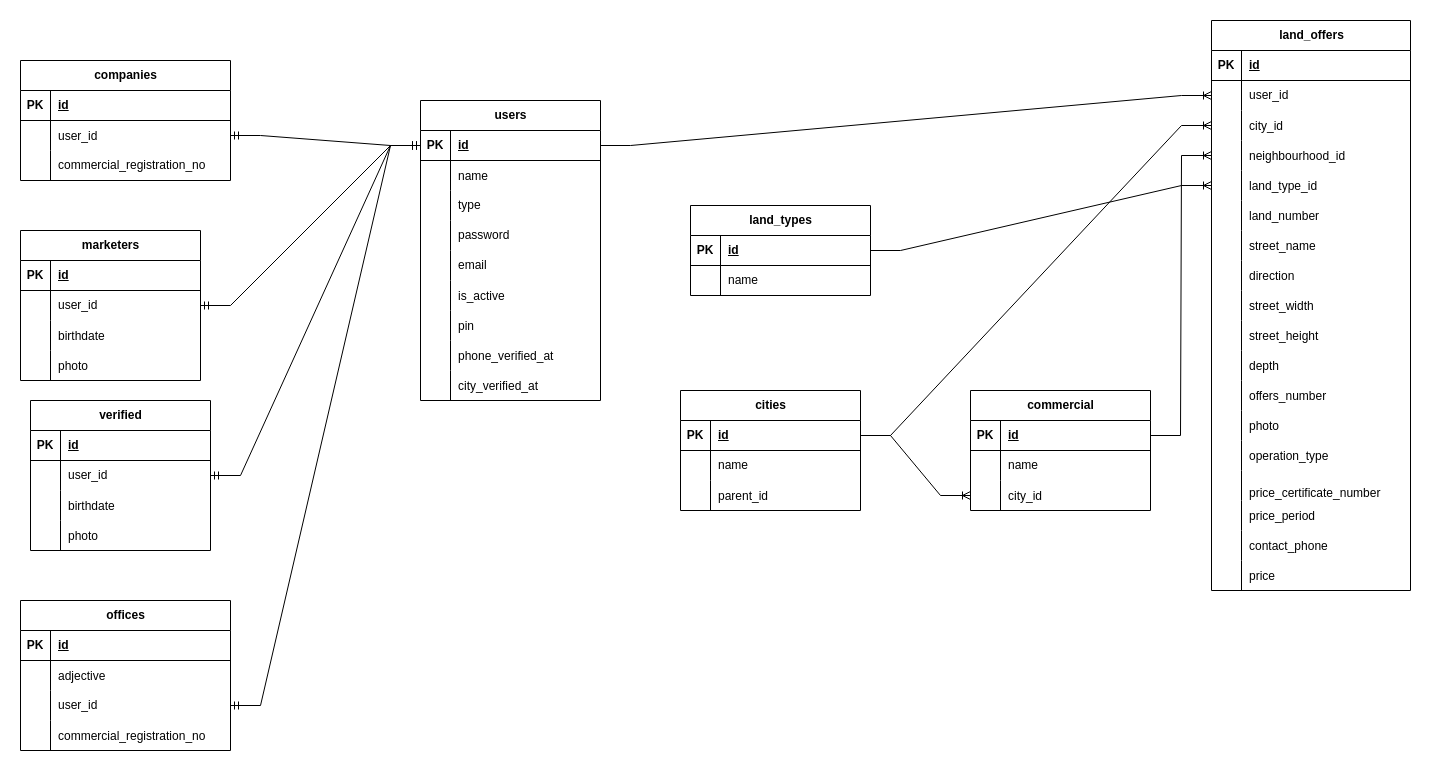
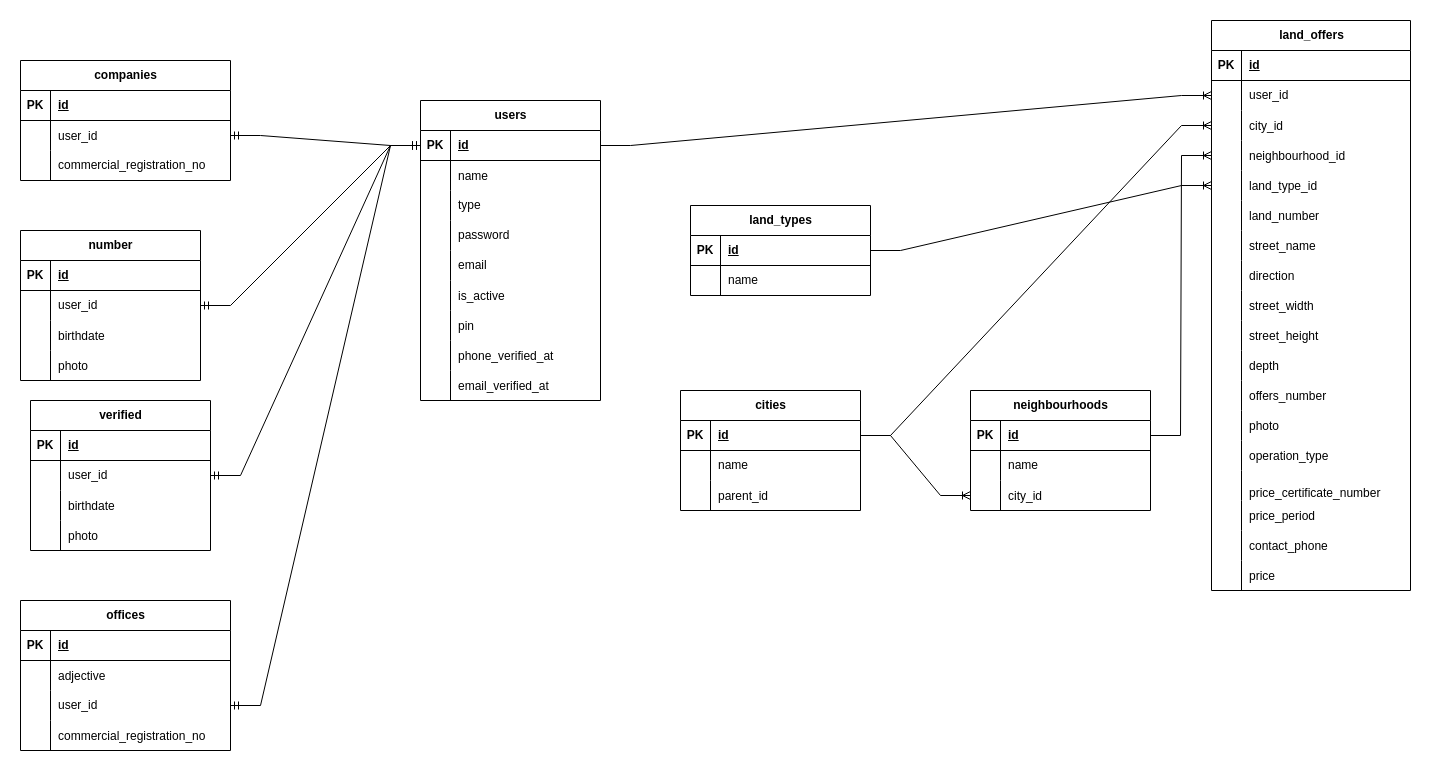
node "marketers": label "marketers" -> "number"
node "city_verified_at": label "city_verified_at" -> "email_verified_at"
node "commercial": label "commercial" -> "neighbourhoods"
